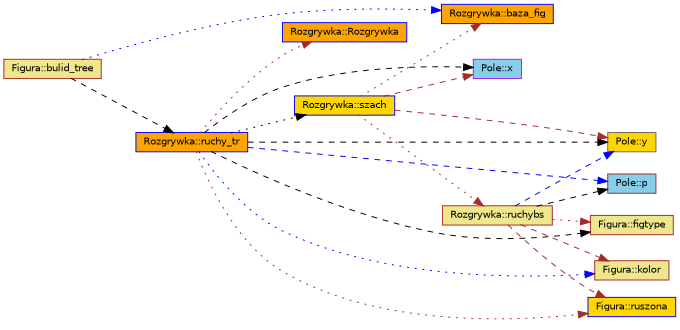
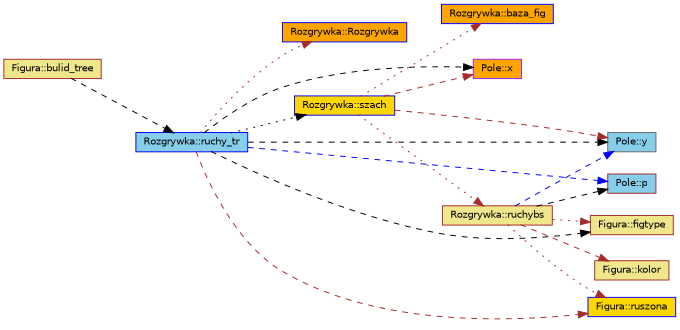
edge "Figura::bulid_tree" -> "Rozgrywka::baza_fig": removed
node "Pole::x": fillcolor skyblue -> orange
node "Rozgrywka::ruchy_tr": fillcolor orange -> skyblue
node "Pole::y": fillcolor gold -> skyblue
edge "Rozgrywka::ruchy_tr" -> "Figura::kolor": removed
edge "Rozgrywka::ruchybs" -> "Figura::ruszona": style dashed -> dotted
edge "Rozgrywka::ruchy_tr" -> "Figura::ruszona": style dotted -> dashed
